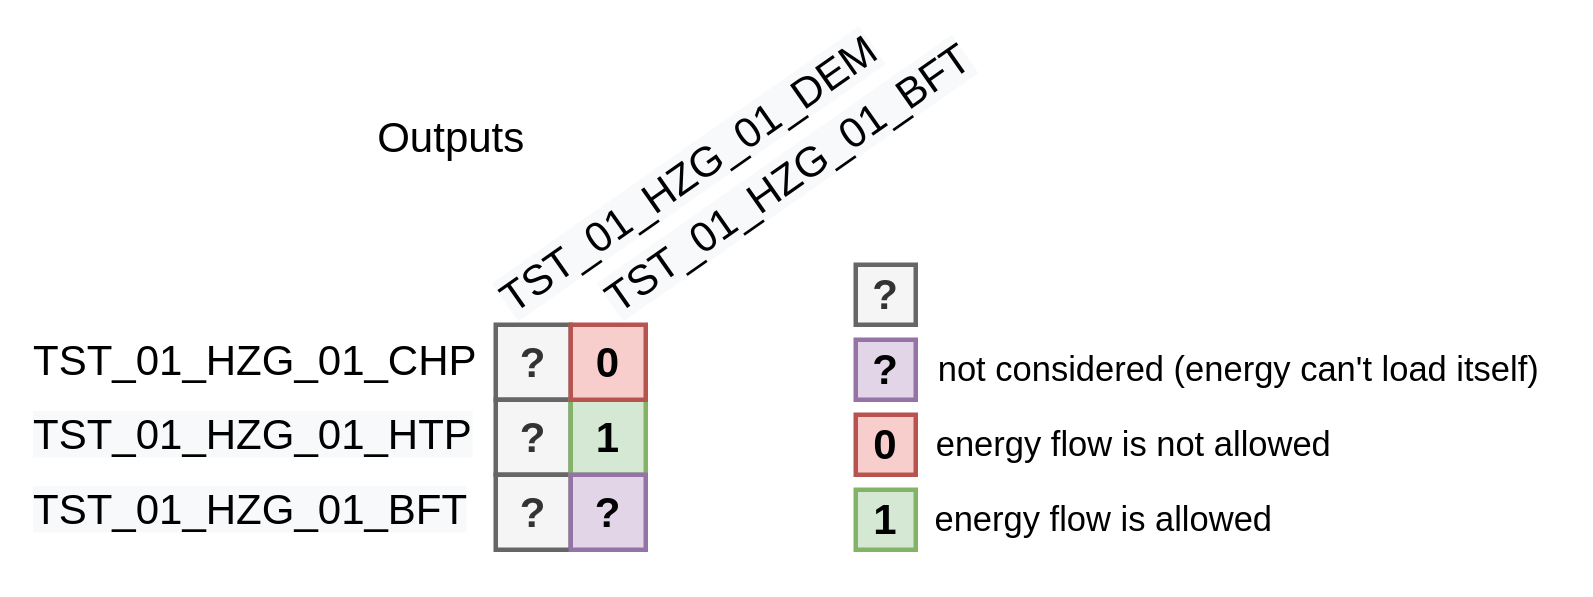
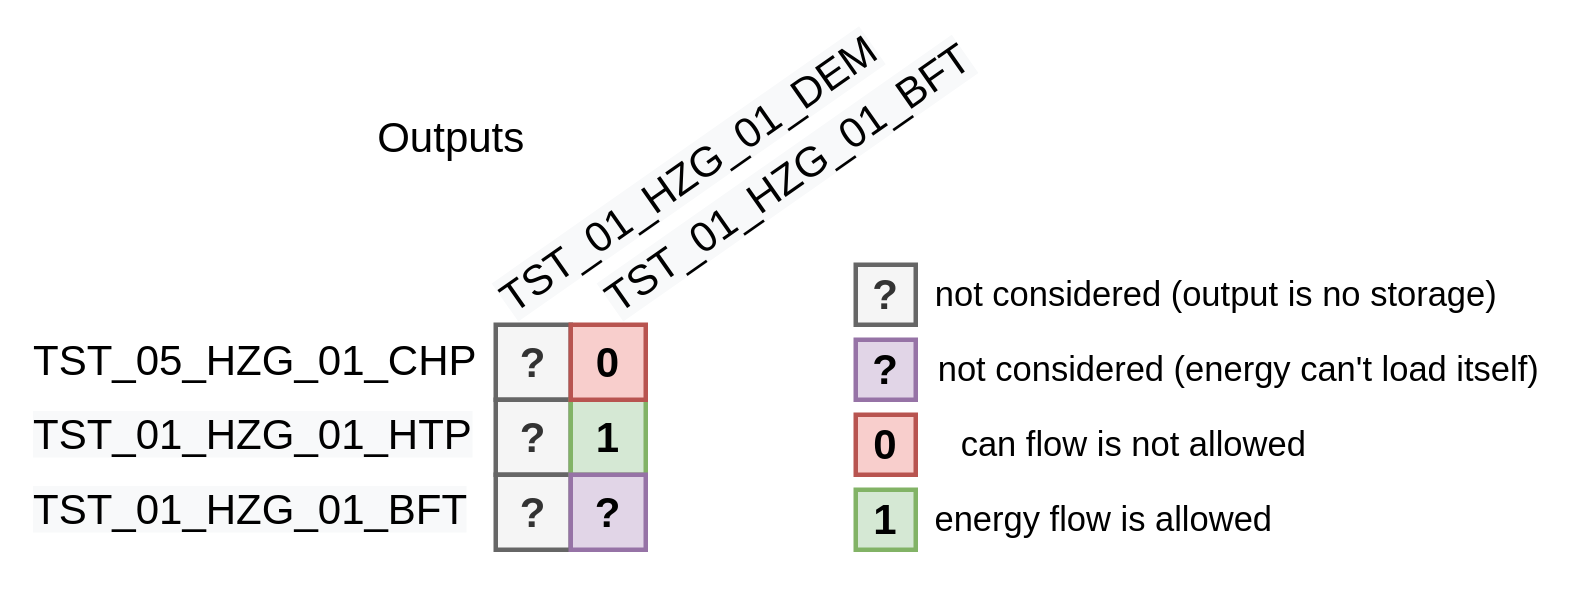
node "not considered (output is no storage)": added
node "TST_01_HZG_01_CHP": label "TST_01_HZG_01_CHP" -> "TST_05_HZG_01_CHP"
node "energy flow is not allowed": label "energy flow is not allowed" -> "can flow is not allowed"
